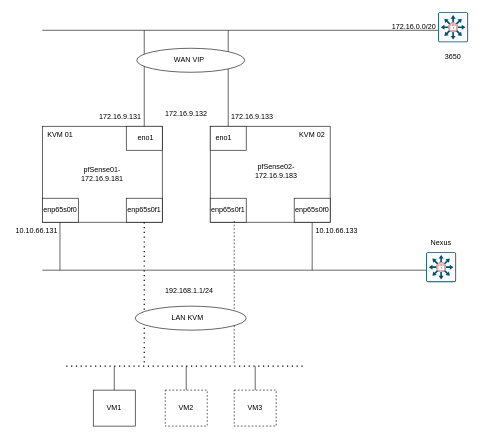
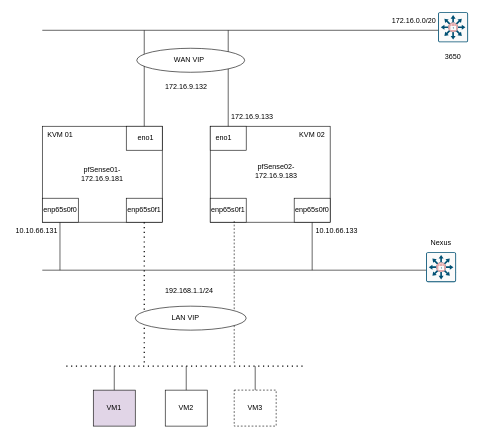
node "172.16.0.0/20": moved (414, 27) -> (414, 21)
node "172.16.9.132": moved (186, 114) -> (186, 87)
node "172.16.9.131": removed
node "LAN KVM": label "LAN KVM" -> "LAN VIP"
node "VM1": fillcolor #ffffff -> #e1d5e7
node "VM2": style dashed -> solid
